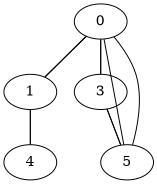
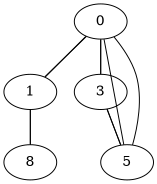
node "4": label "4" -> "8"
